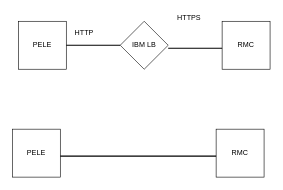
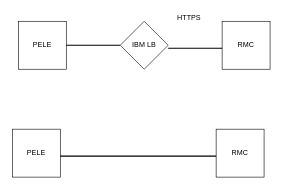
node "HTTP": removed
